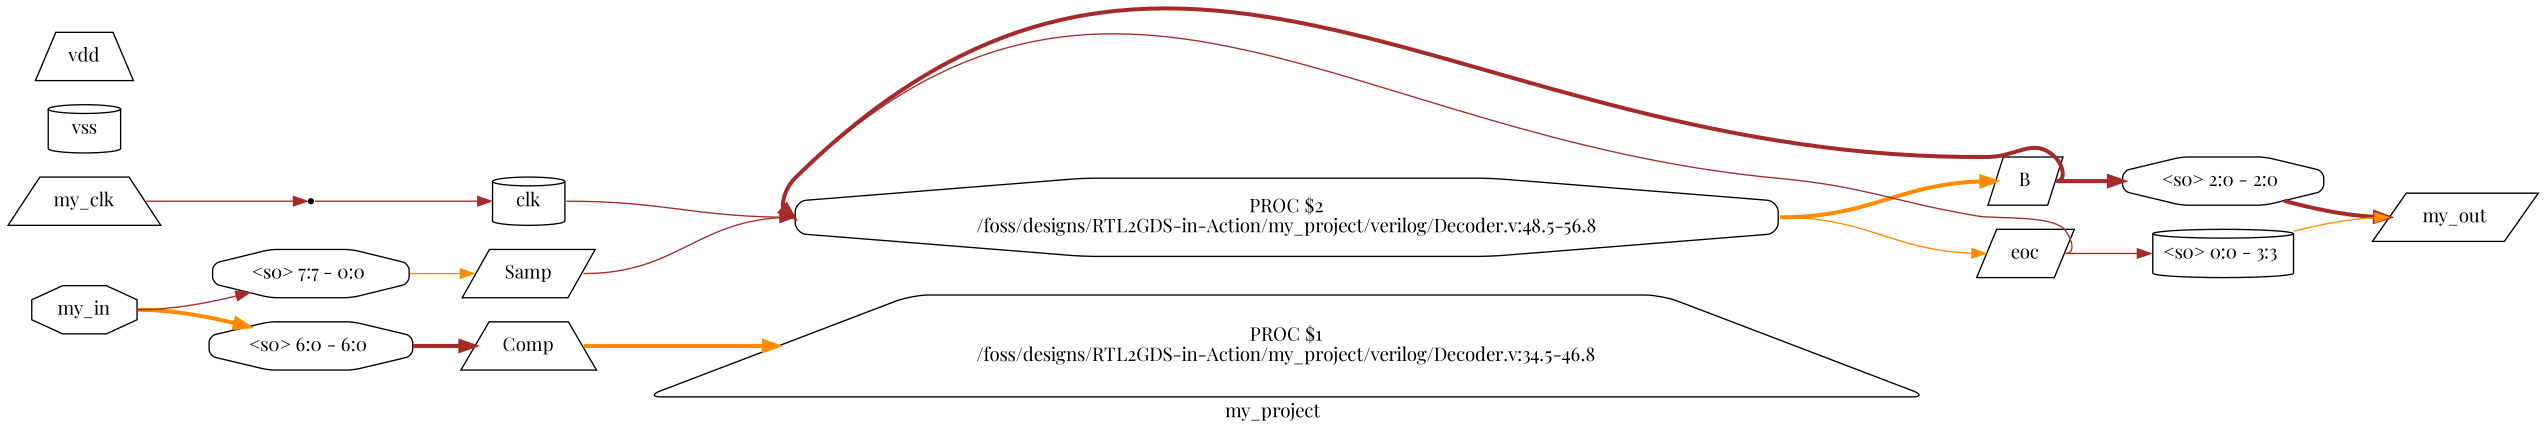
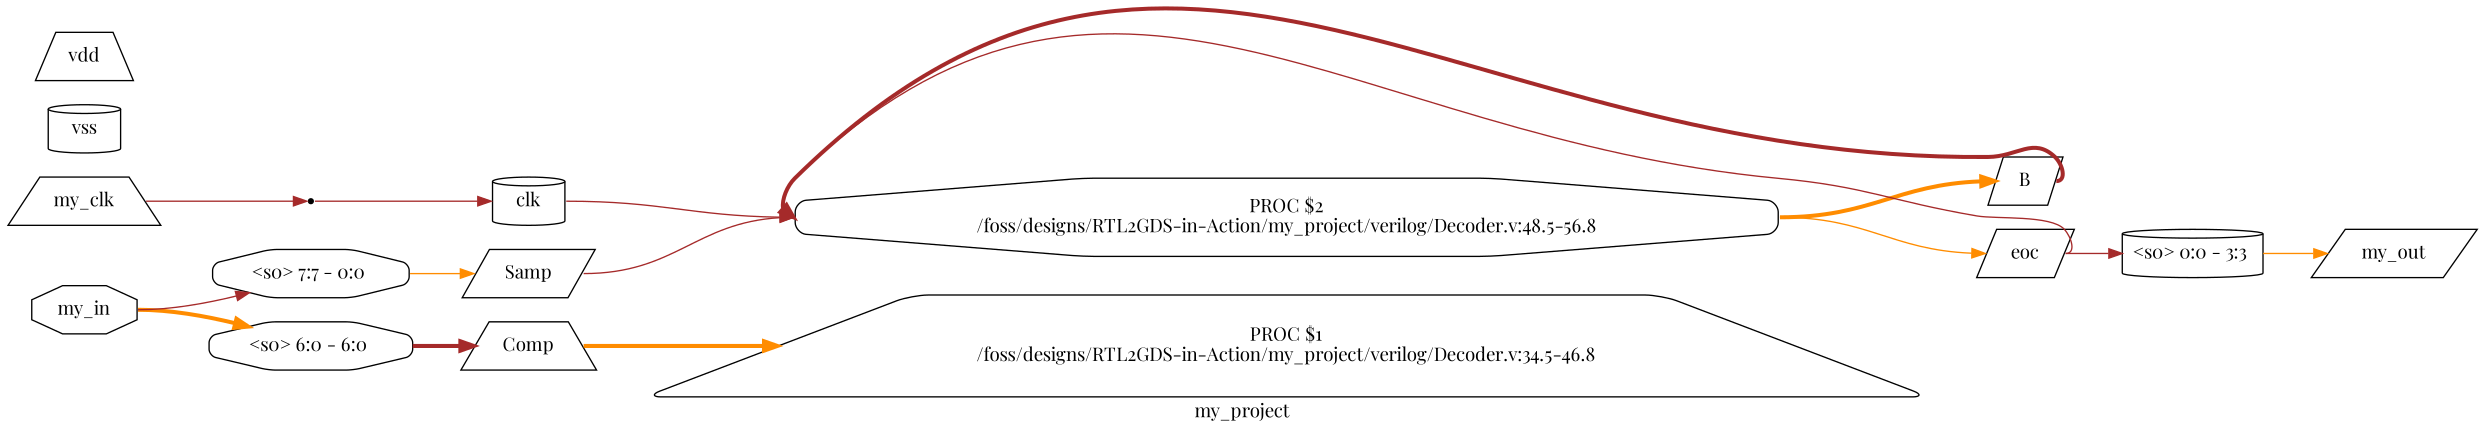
node "<s0> 2:0 - 2:0": removed
